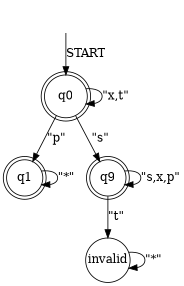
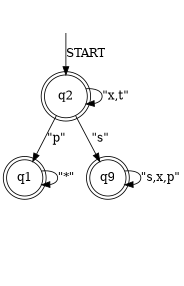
node "q0": label "q0" -> "q2"
node "invalid": removed
